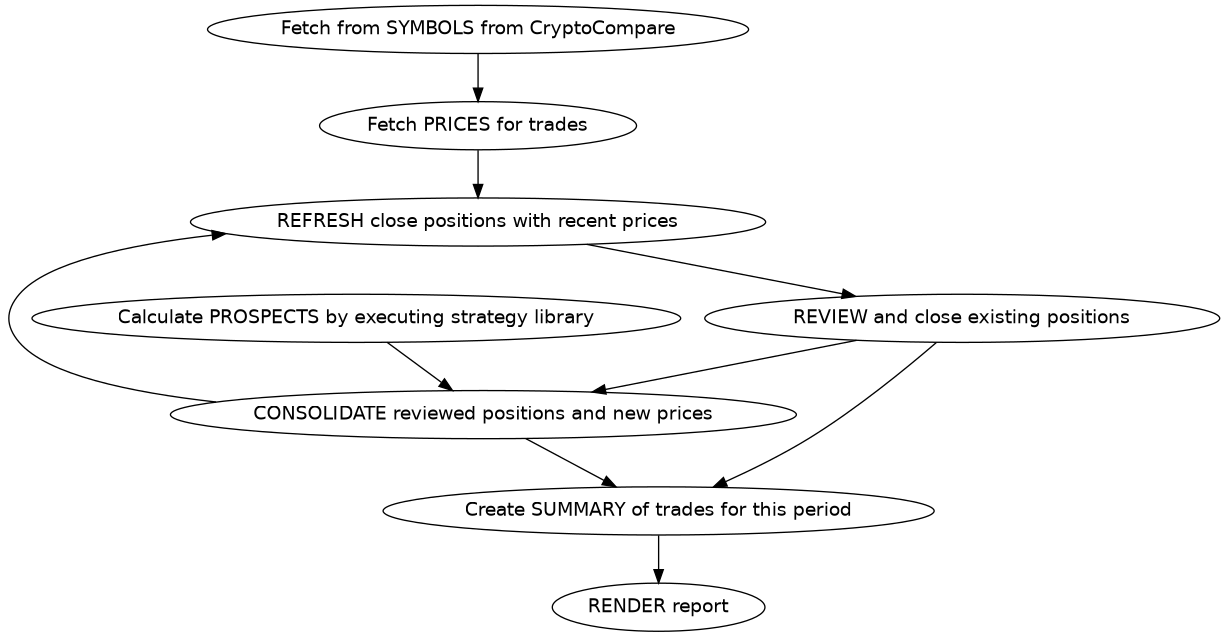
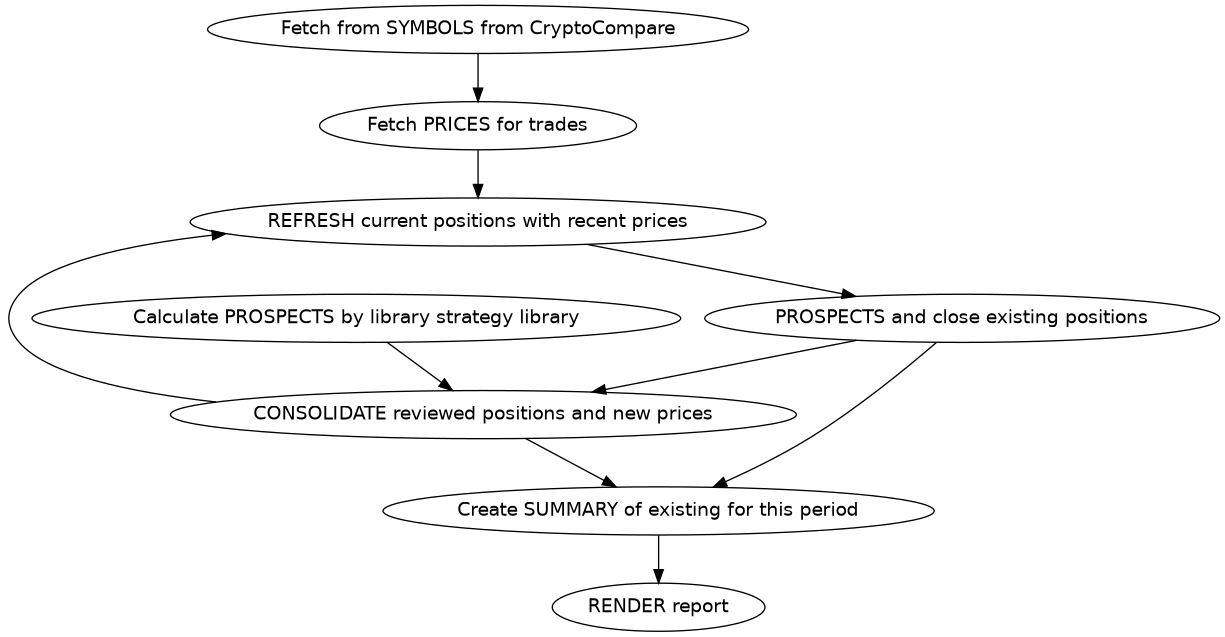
node "REFRESH close positions with recent prices": label "REFRESH close positions with recent prices" -> "REFRESH current positions with recent prices"
node "Calculate PROSPECTS by executing strategy library": label "Calculate PROSPECTS by executing strategy library" -> "Calculate PROSPECTS by library strategy library"
node "REVIEW and close existing positions": label "REVIEW and close existing positions" -> "PROSPECTS and close existing positions"
node "Create SUMMARY of trades for this period": label "Create SUMMARY of trades for this period" -> "Create SUMMARY of existing for this period"
